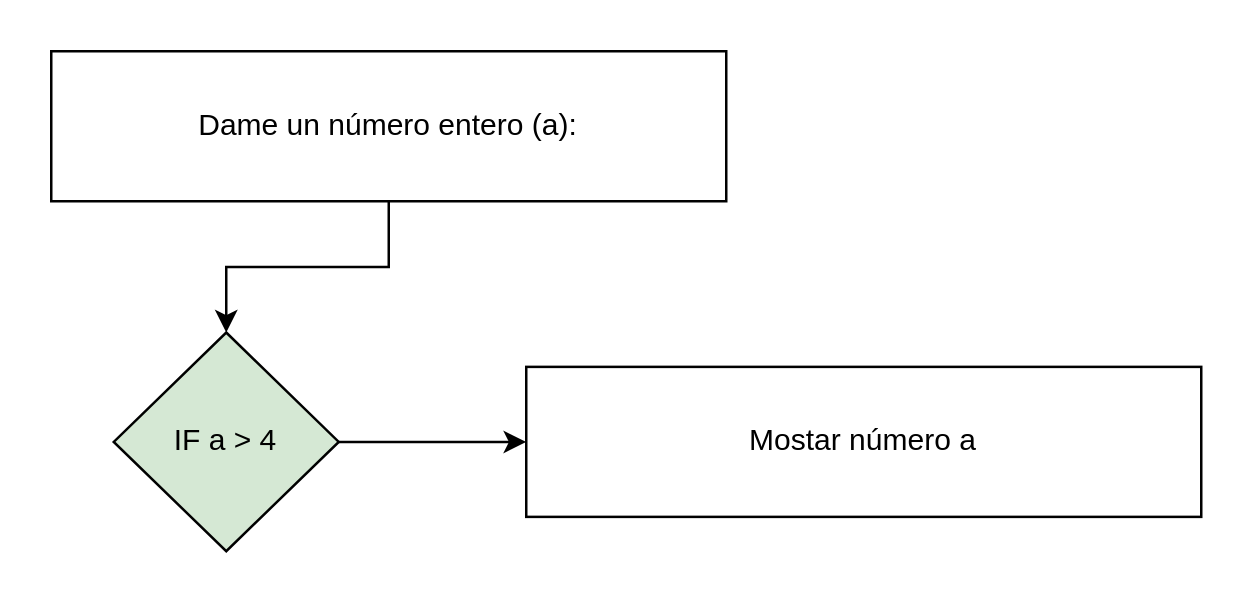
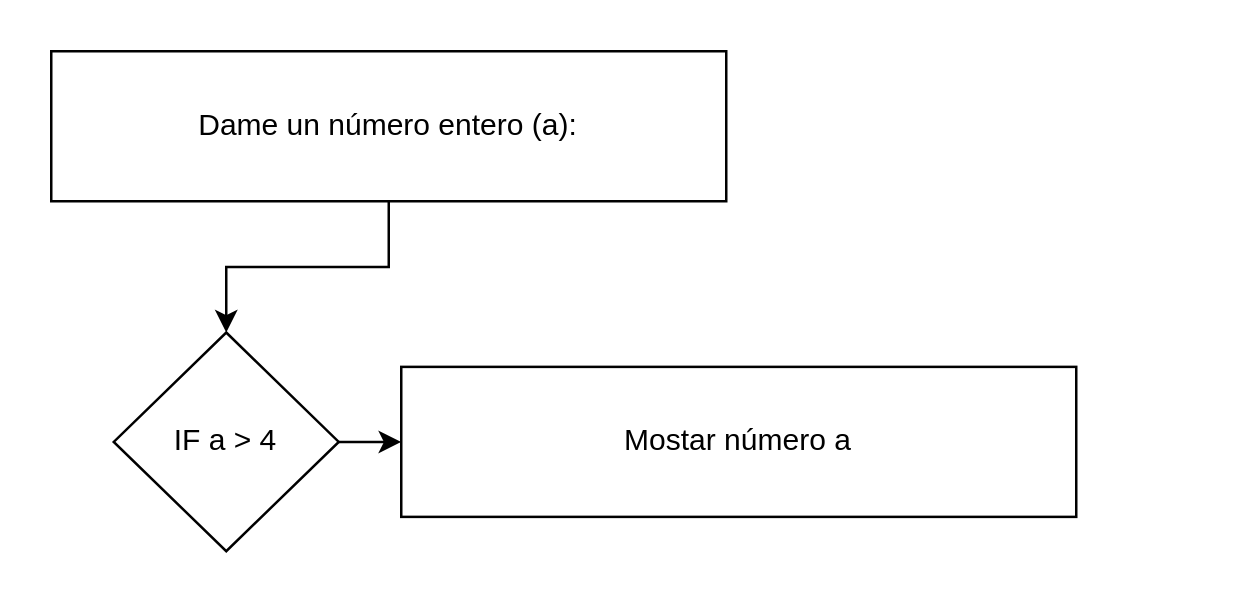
node "IF a > 4": fillcolor #d5e8d4 -> #ffffff
node "Mostar número a": moved (864, 442) -> (739, 442)
